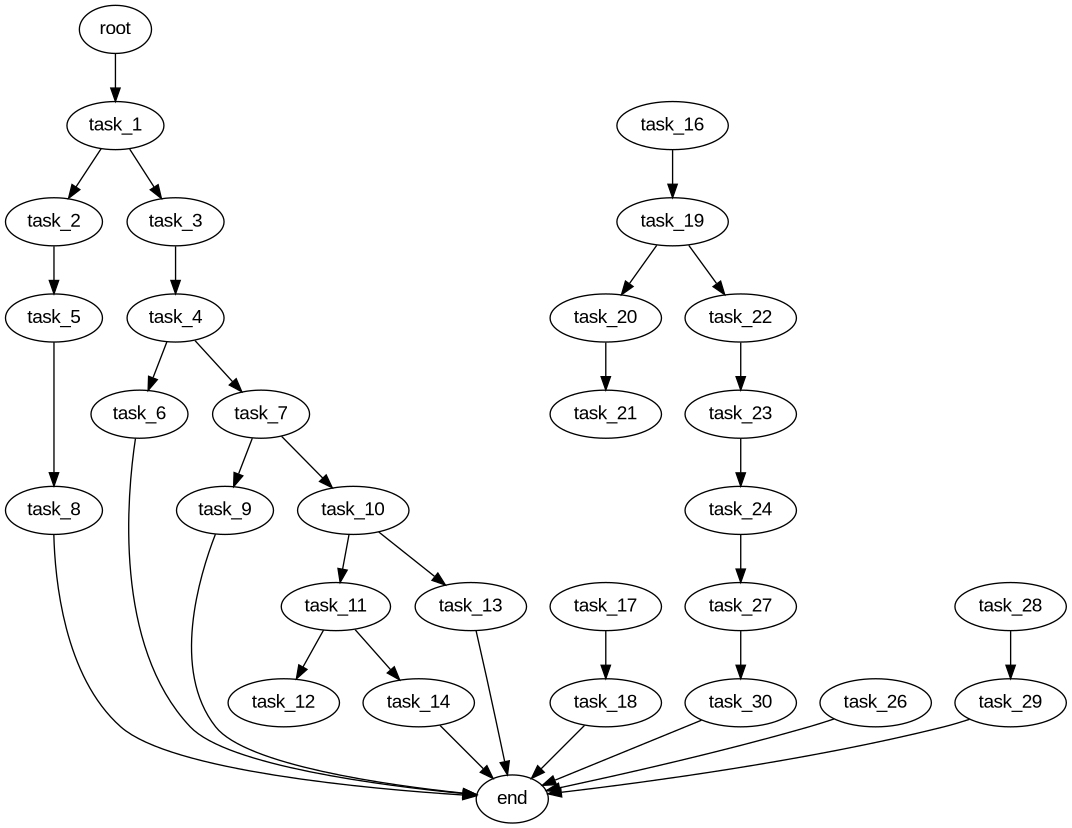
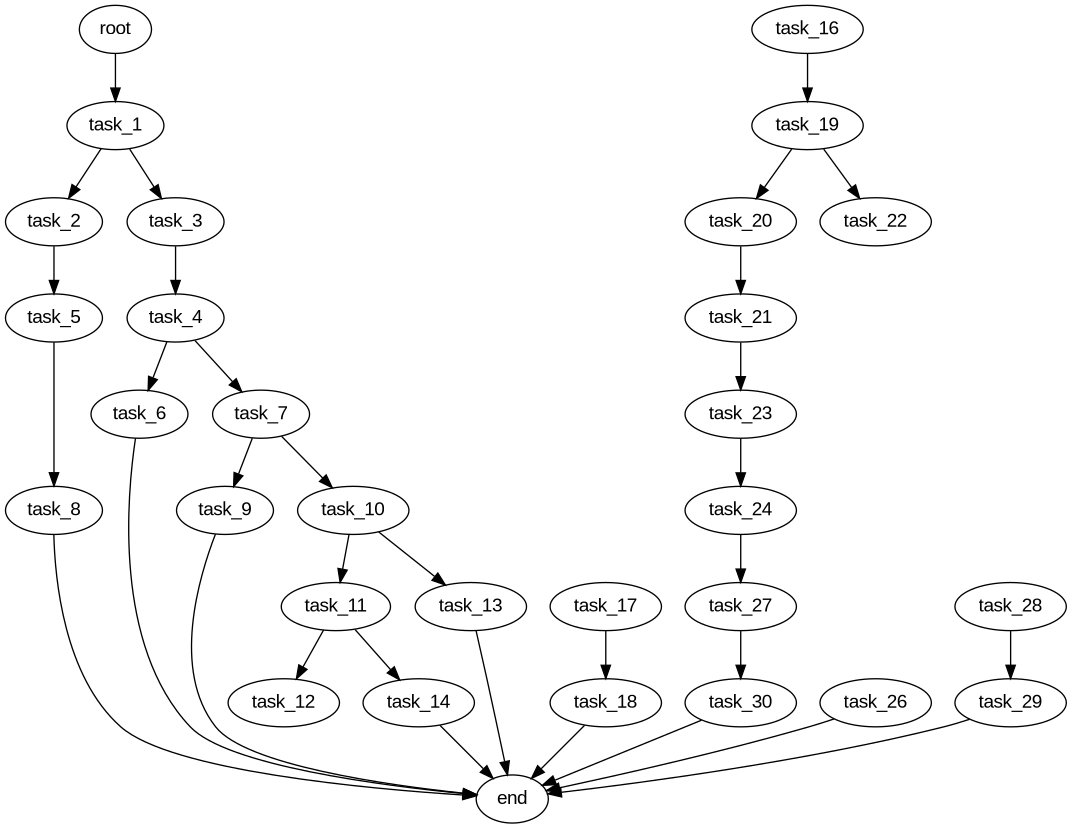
edge "task_22" -> "task_23": now "task_21" -> "task_23"
